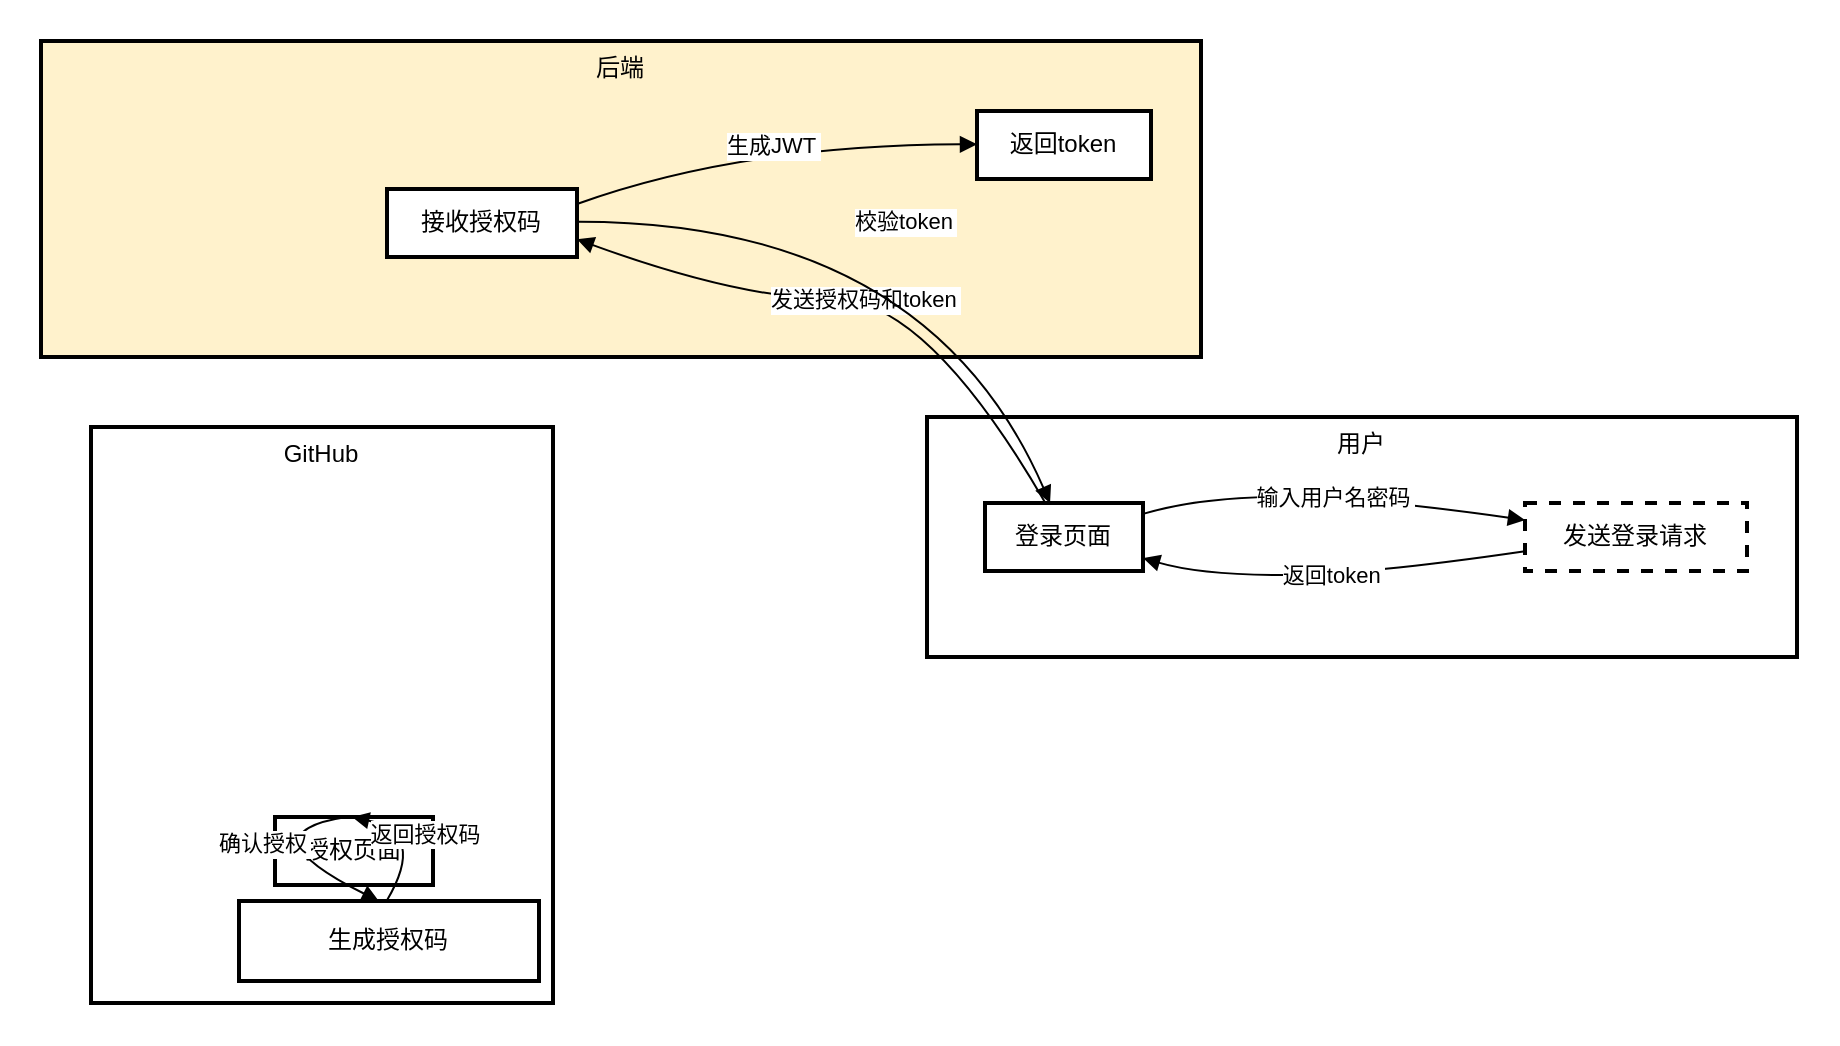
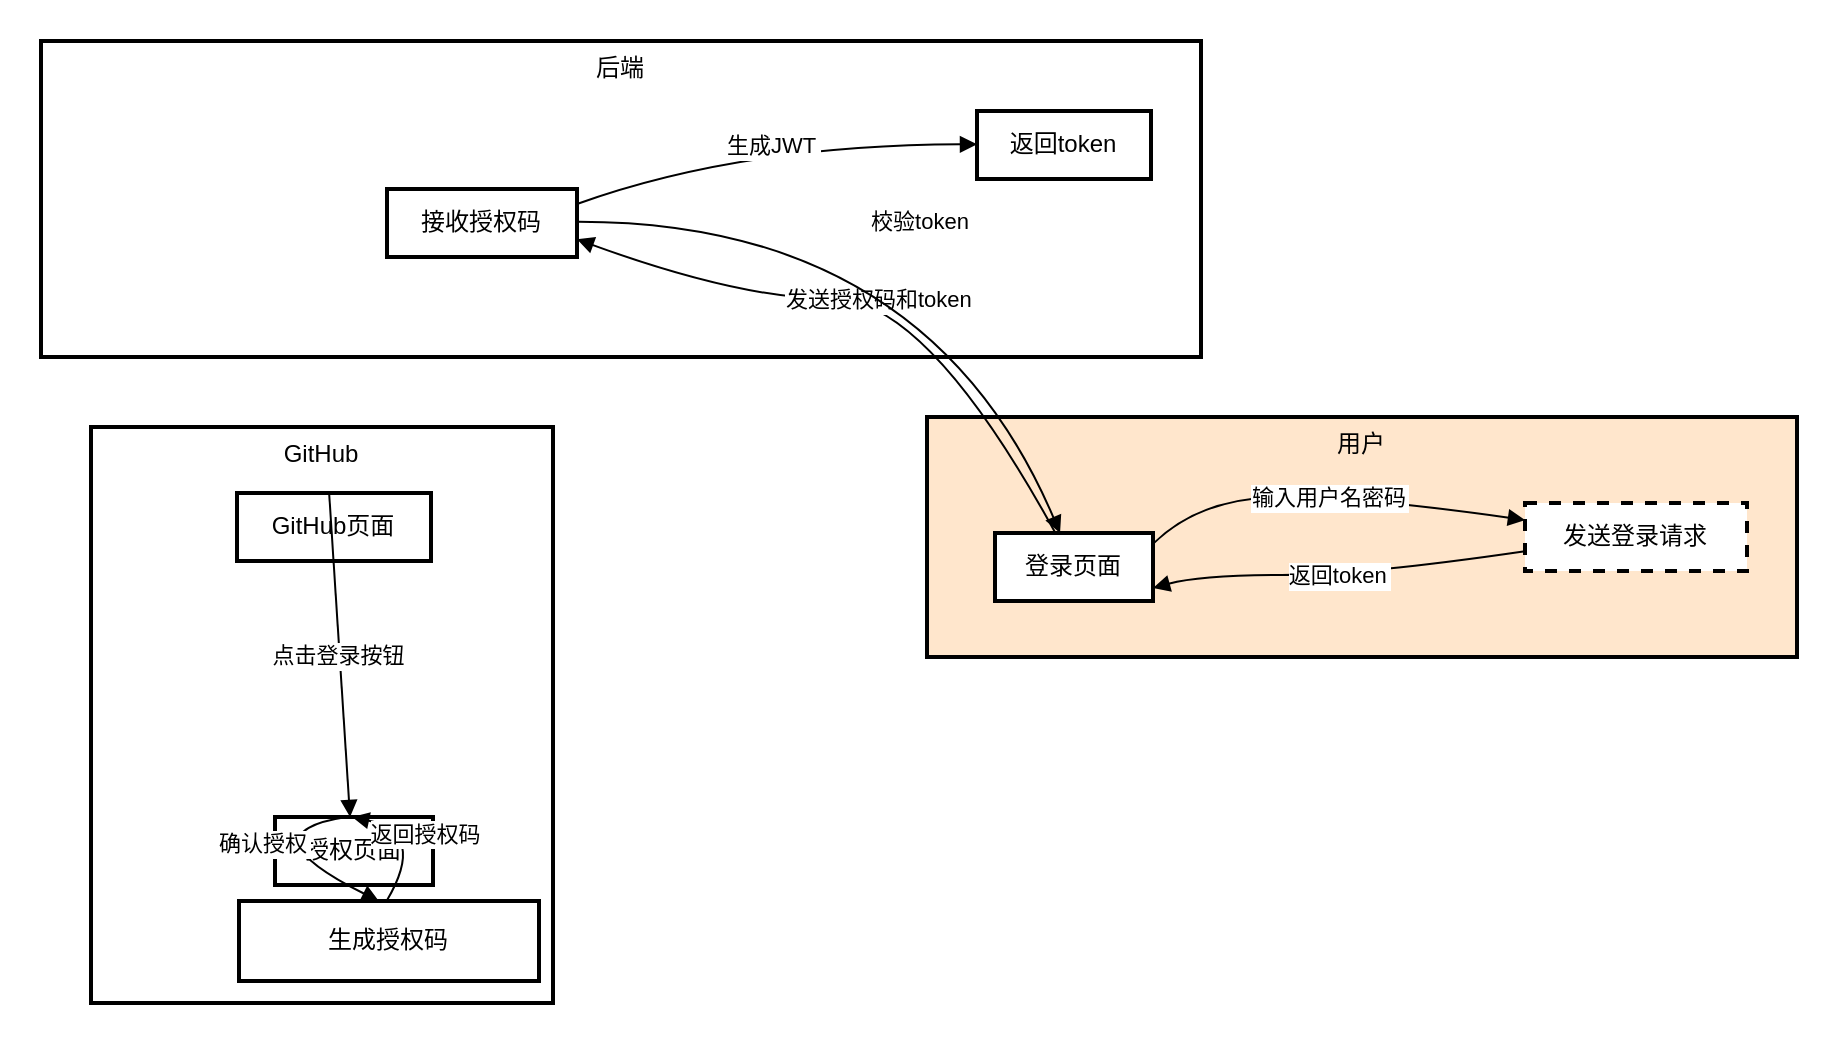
node "后端": fillcolor #fff2cc -> #ffffff
node "GitHub页面": added
node "登录页面": moved (1064, 537) -> (1074, 567)
node "用户": fillcolor #ffffff -> #ffe6cc
edge "GitHub页面" -> "授权页面": added, label "点击登录按钮"
